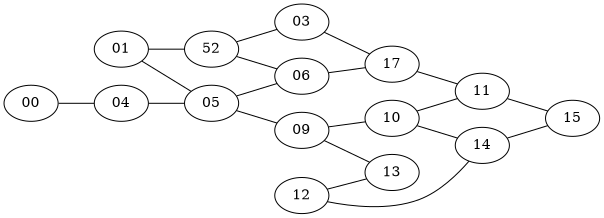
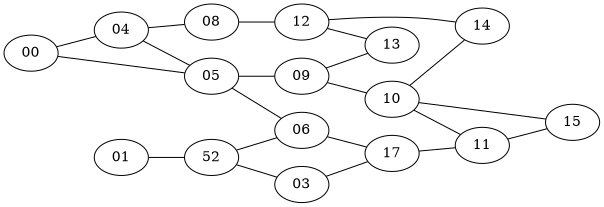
node "08": added
edge "01" -- "05": now "00" -- "05"
edge "15" -- "14": now "15" -- "10"
